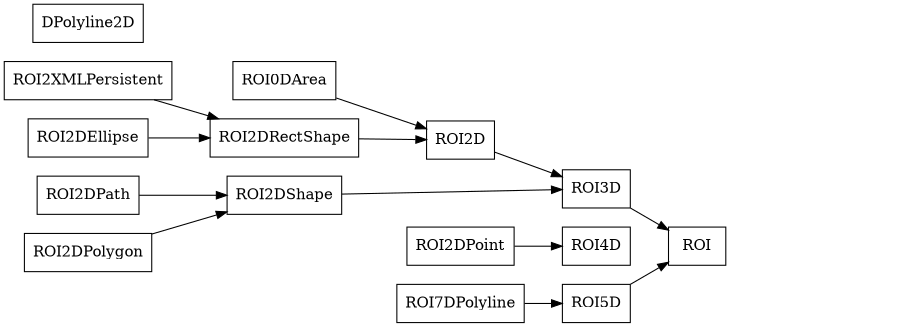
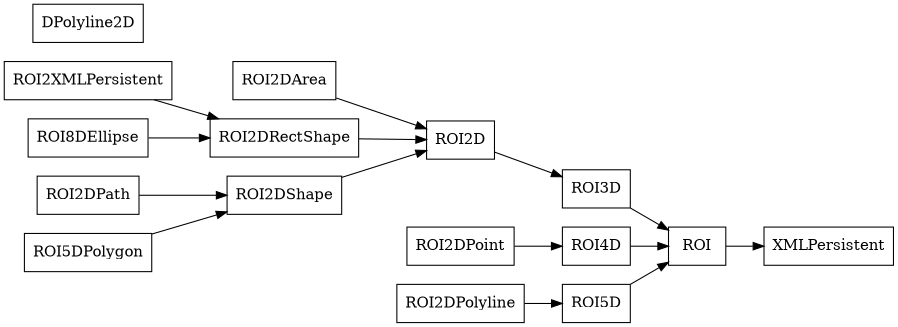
node "ROI0DArea": label "ROI0DArea" -> "ROI2DArea"
node "ROI2DEllipse": label "ROI2DEllipse" -> "ROI8DEllipse"
edge "ROI2DShape" -> "ROI3D": now "ROI2DShape" -> "ROI2D"
edge "ROI4D" -> "ROI": added
node "XMLPersistent": added
node "ROI2DPolygon": label "ROI2DPolygon" -> "ROI5DPolygon"
node "ROI7DPolyline": label "ROI7DPolyline" -> "ROI2DPolyline"
